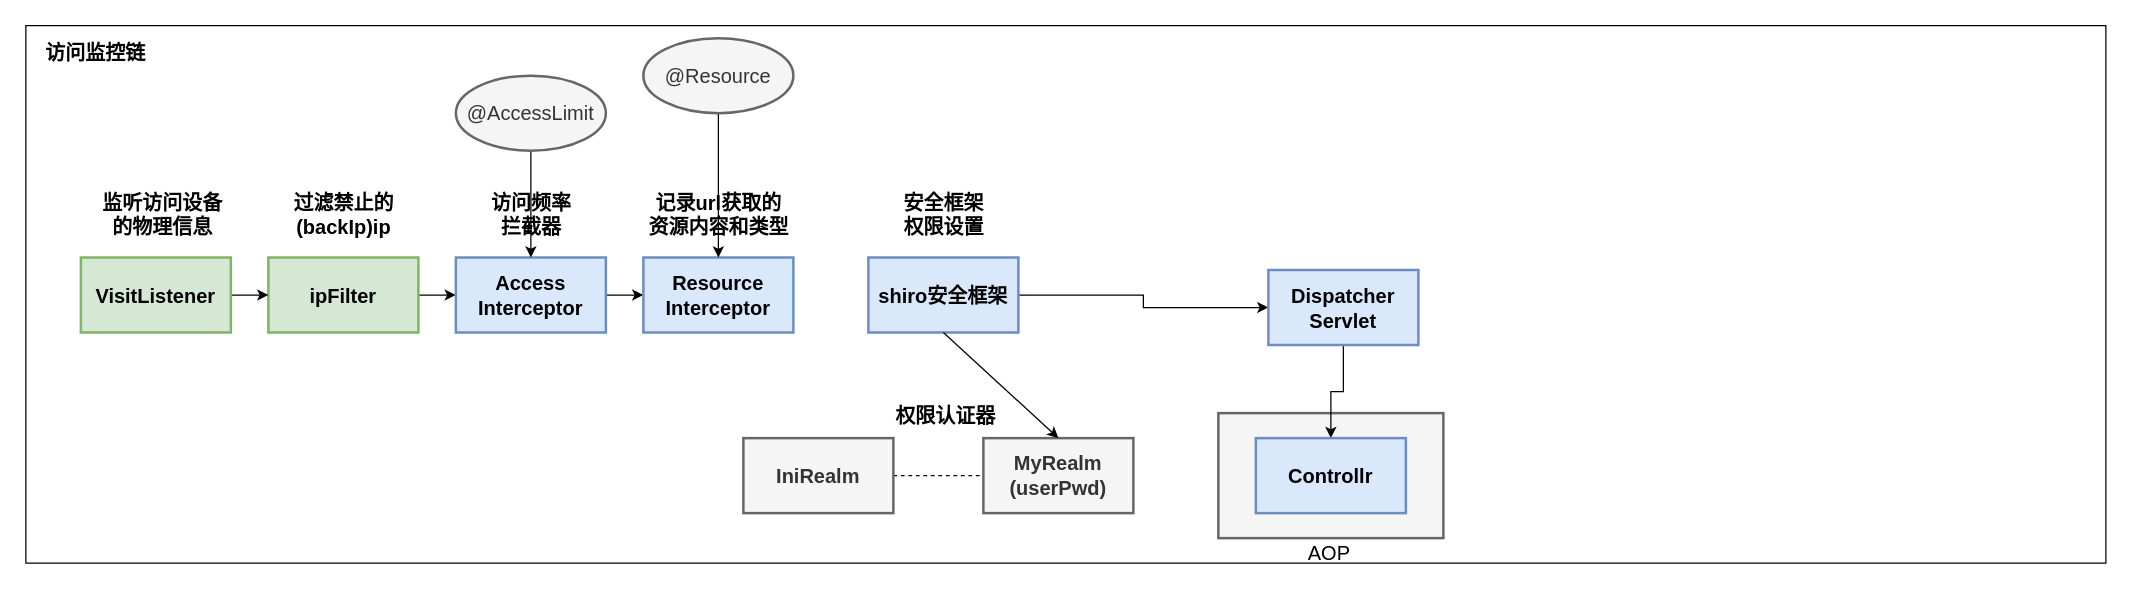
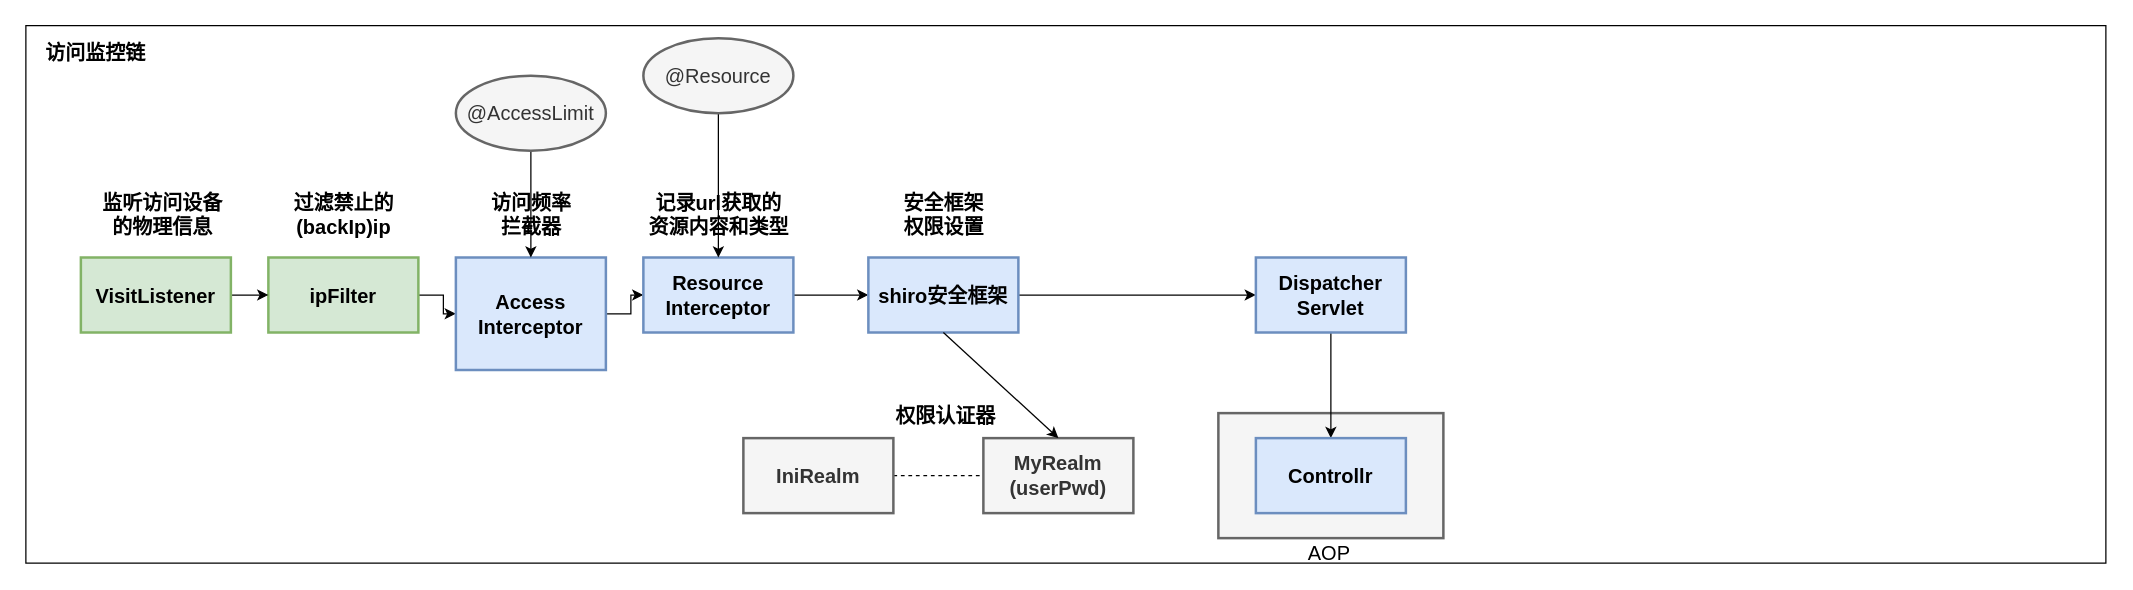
node "Access Interceptor": size 150x75 -> 150x113
edge "Resource Interceptor" -> "shiro安全框架": added
node "Dispatcher Servlet": moved (1343, 308) -> (1331, 295)
